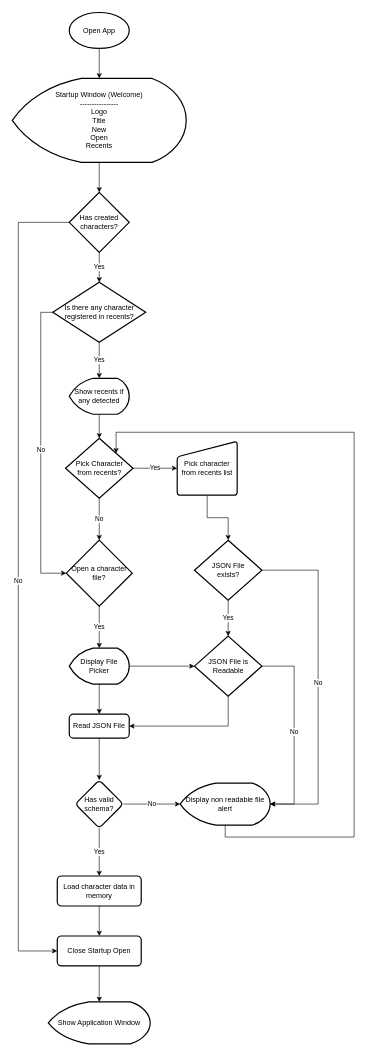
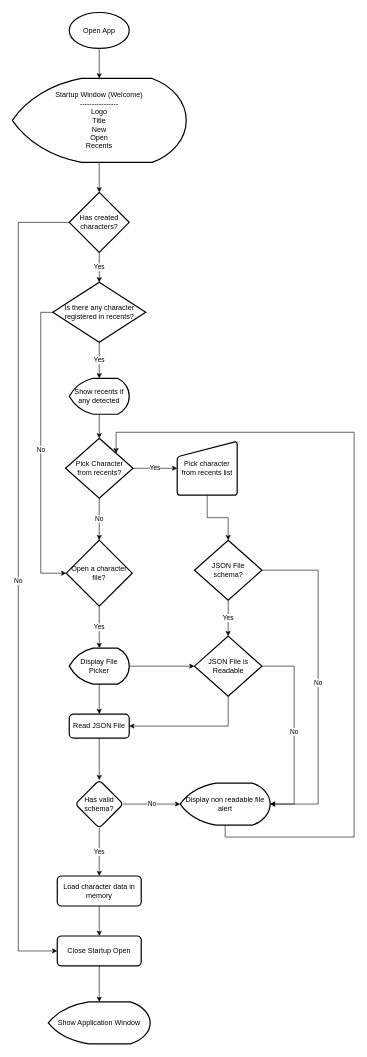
node "JSON File exists?": label "JSON File exists?" -> "JSON File schema?"
